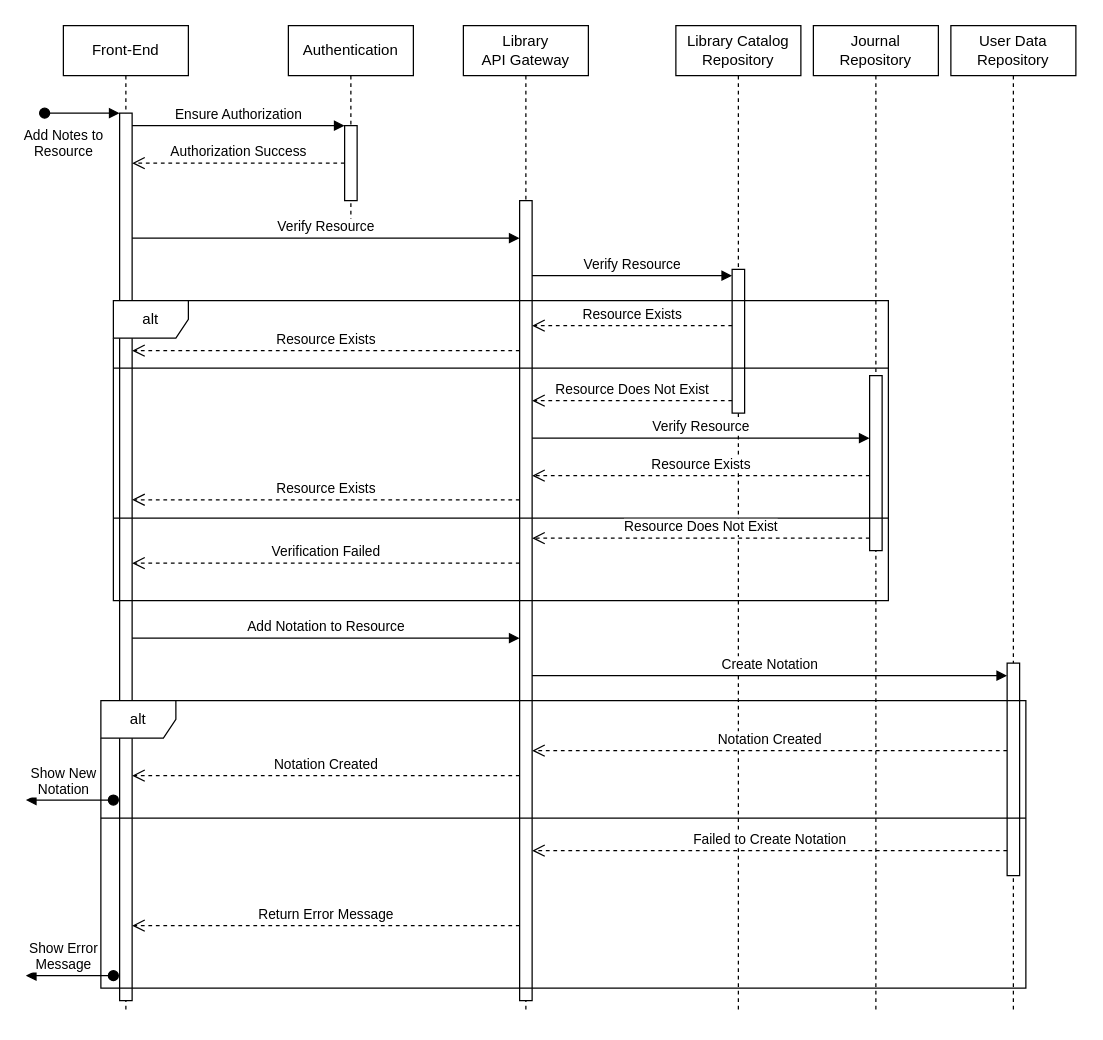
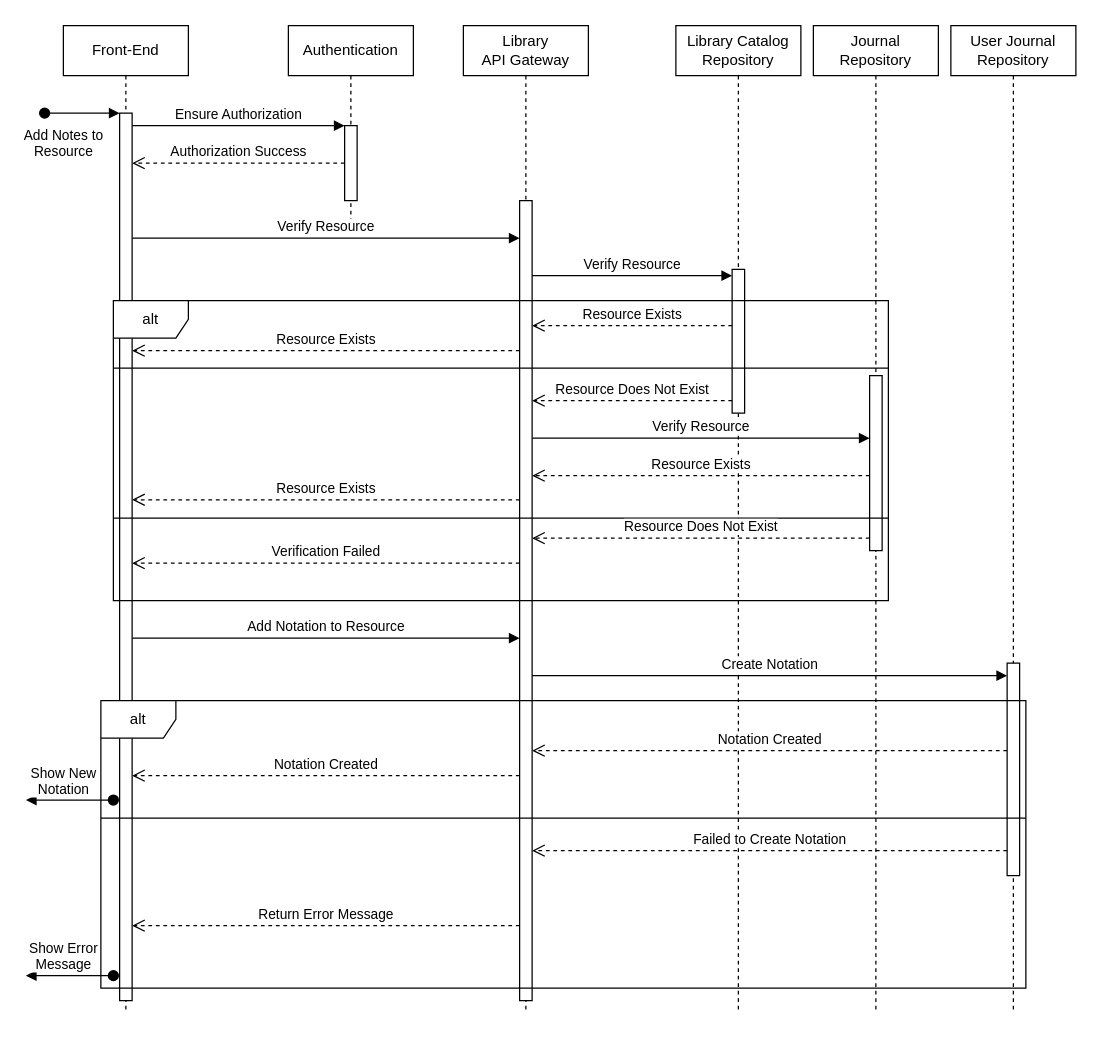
node "User Data Repository": label "User Data Repository" -> "User Journal Repository"
